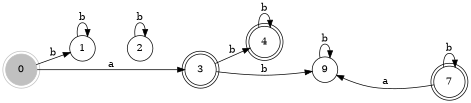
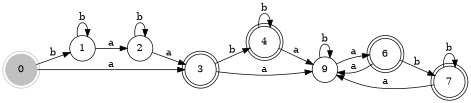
edge "1" -> "2": added, label "a"
node "6": added
edge "4" -> "9": added, label "a"
edge "2" -> "3": added, label "a"
edge "3" -> "9": label "b" -> "a"
